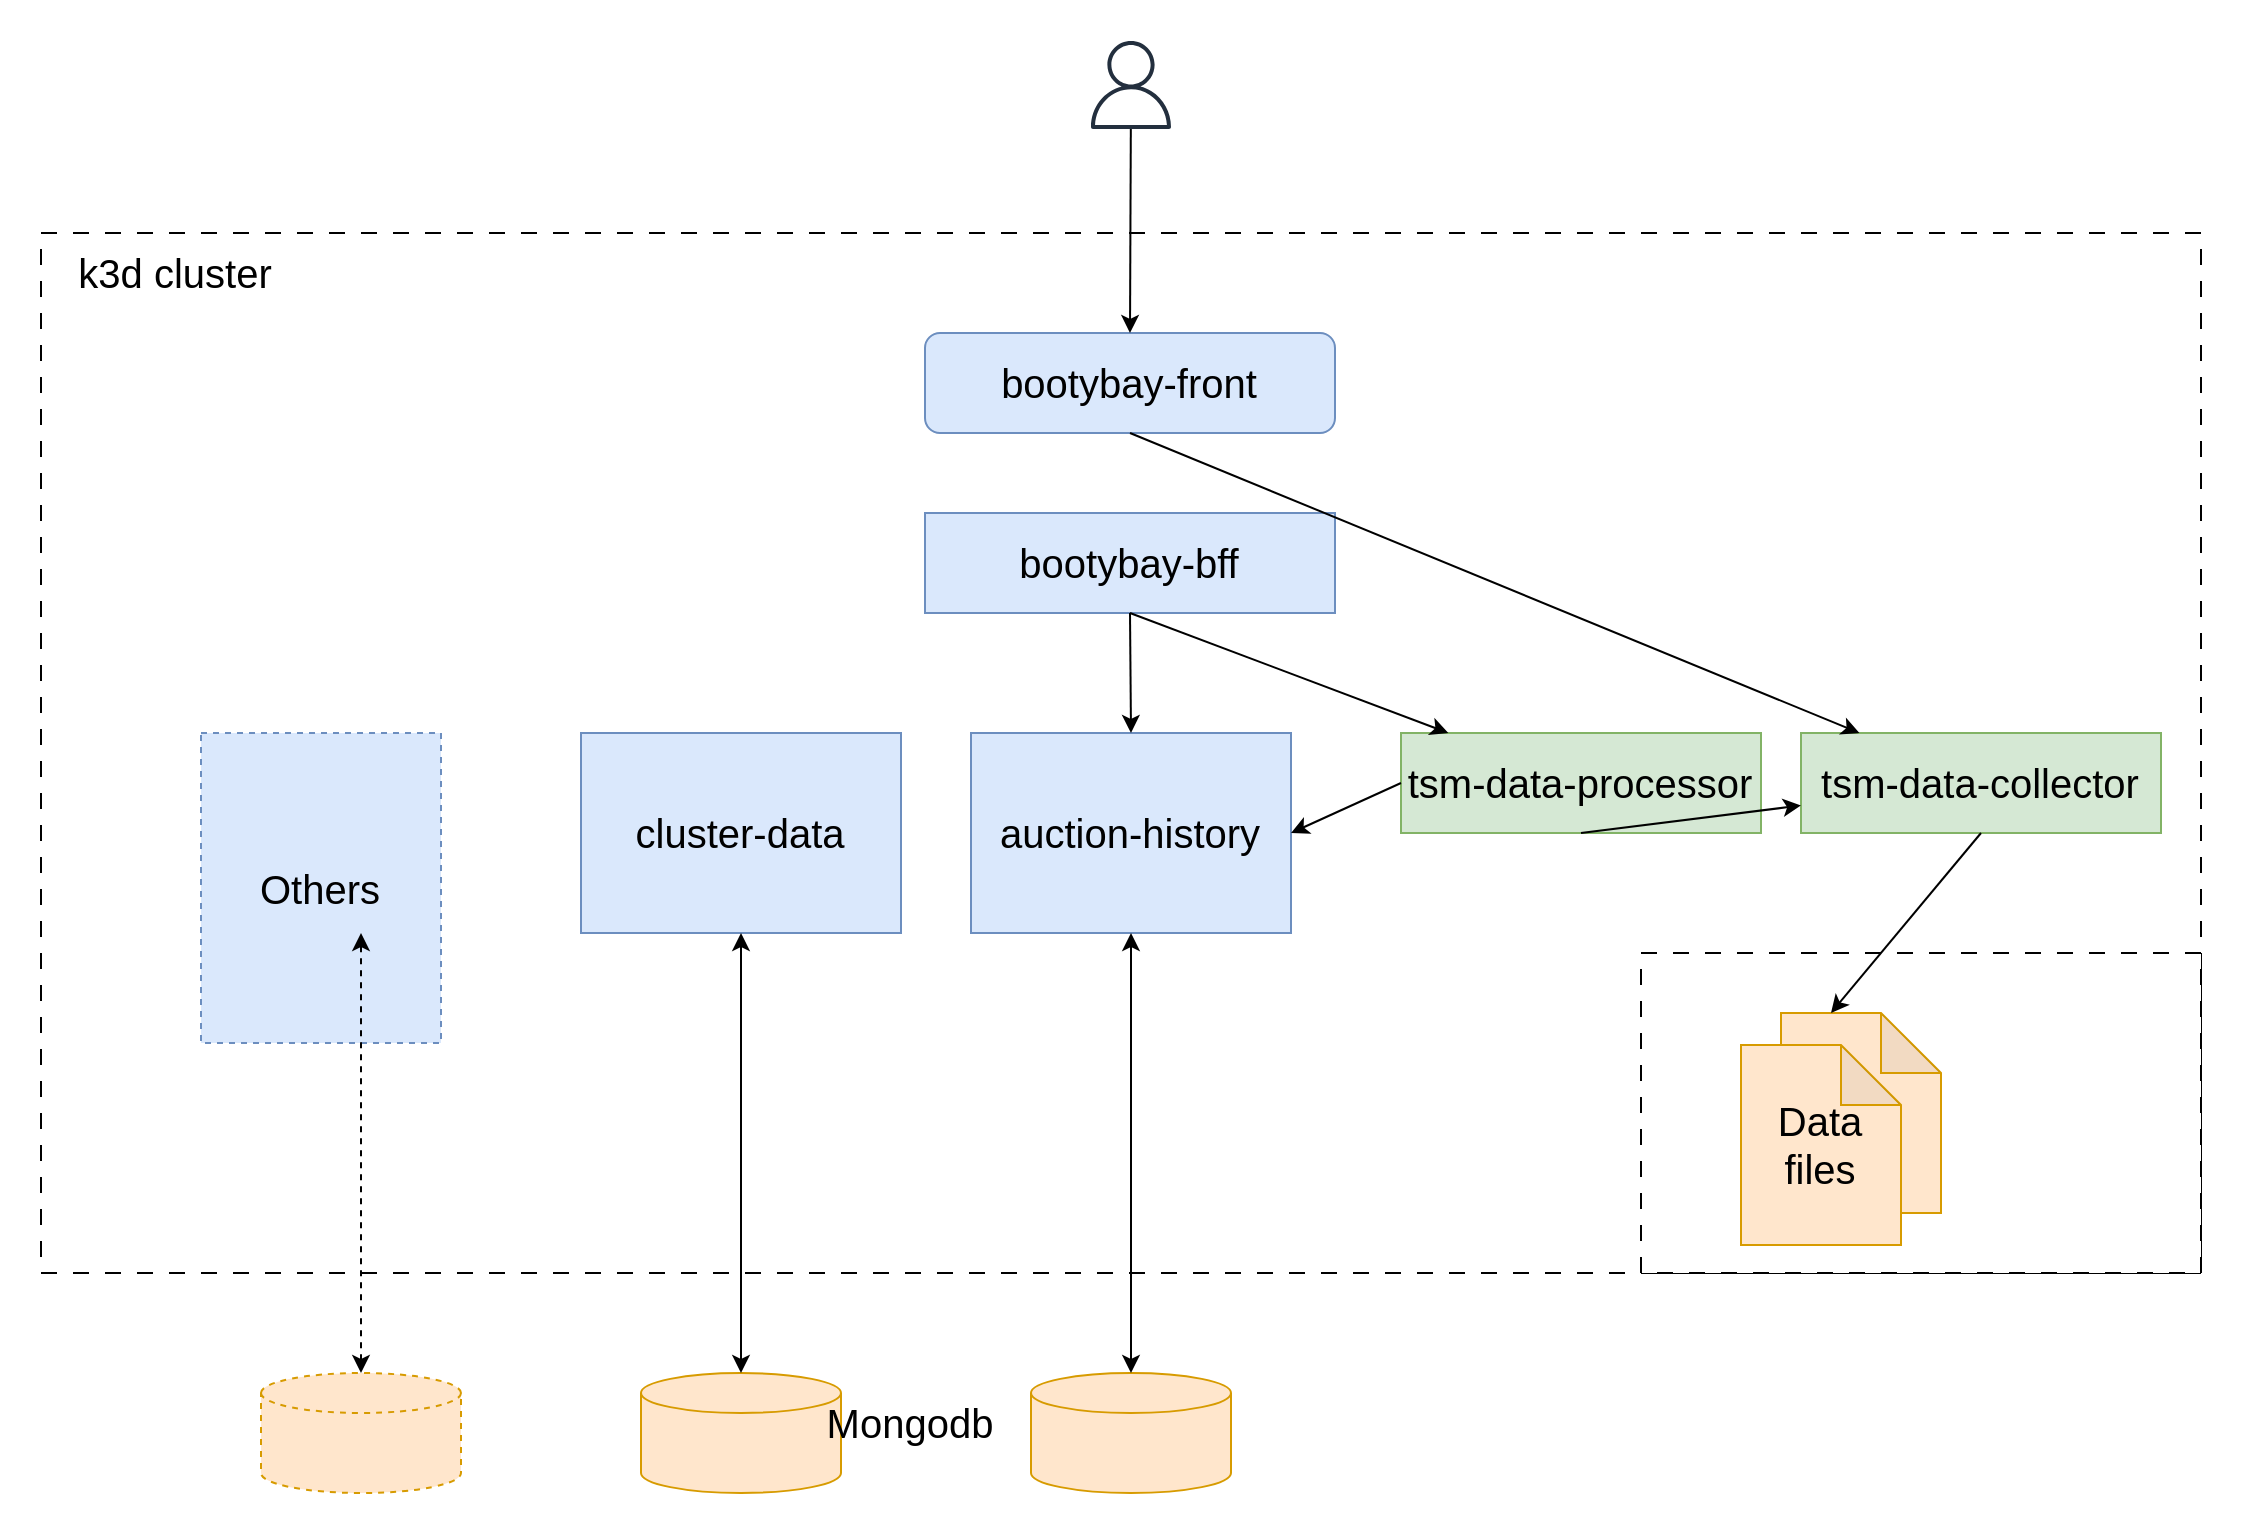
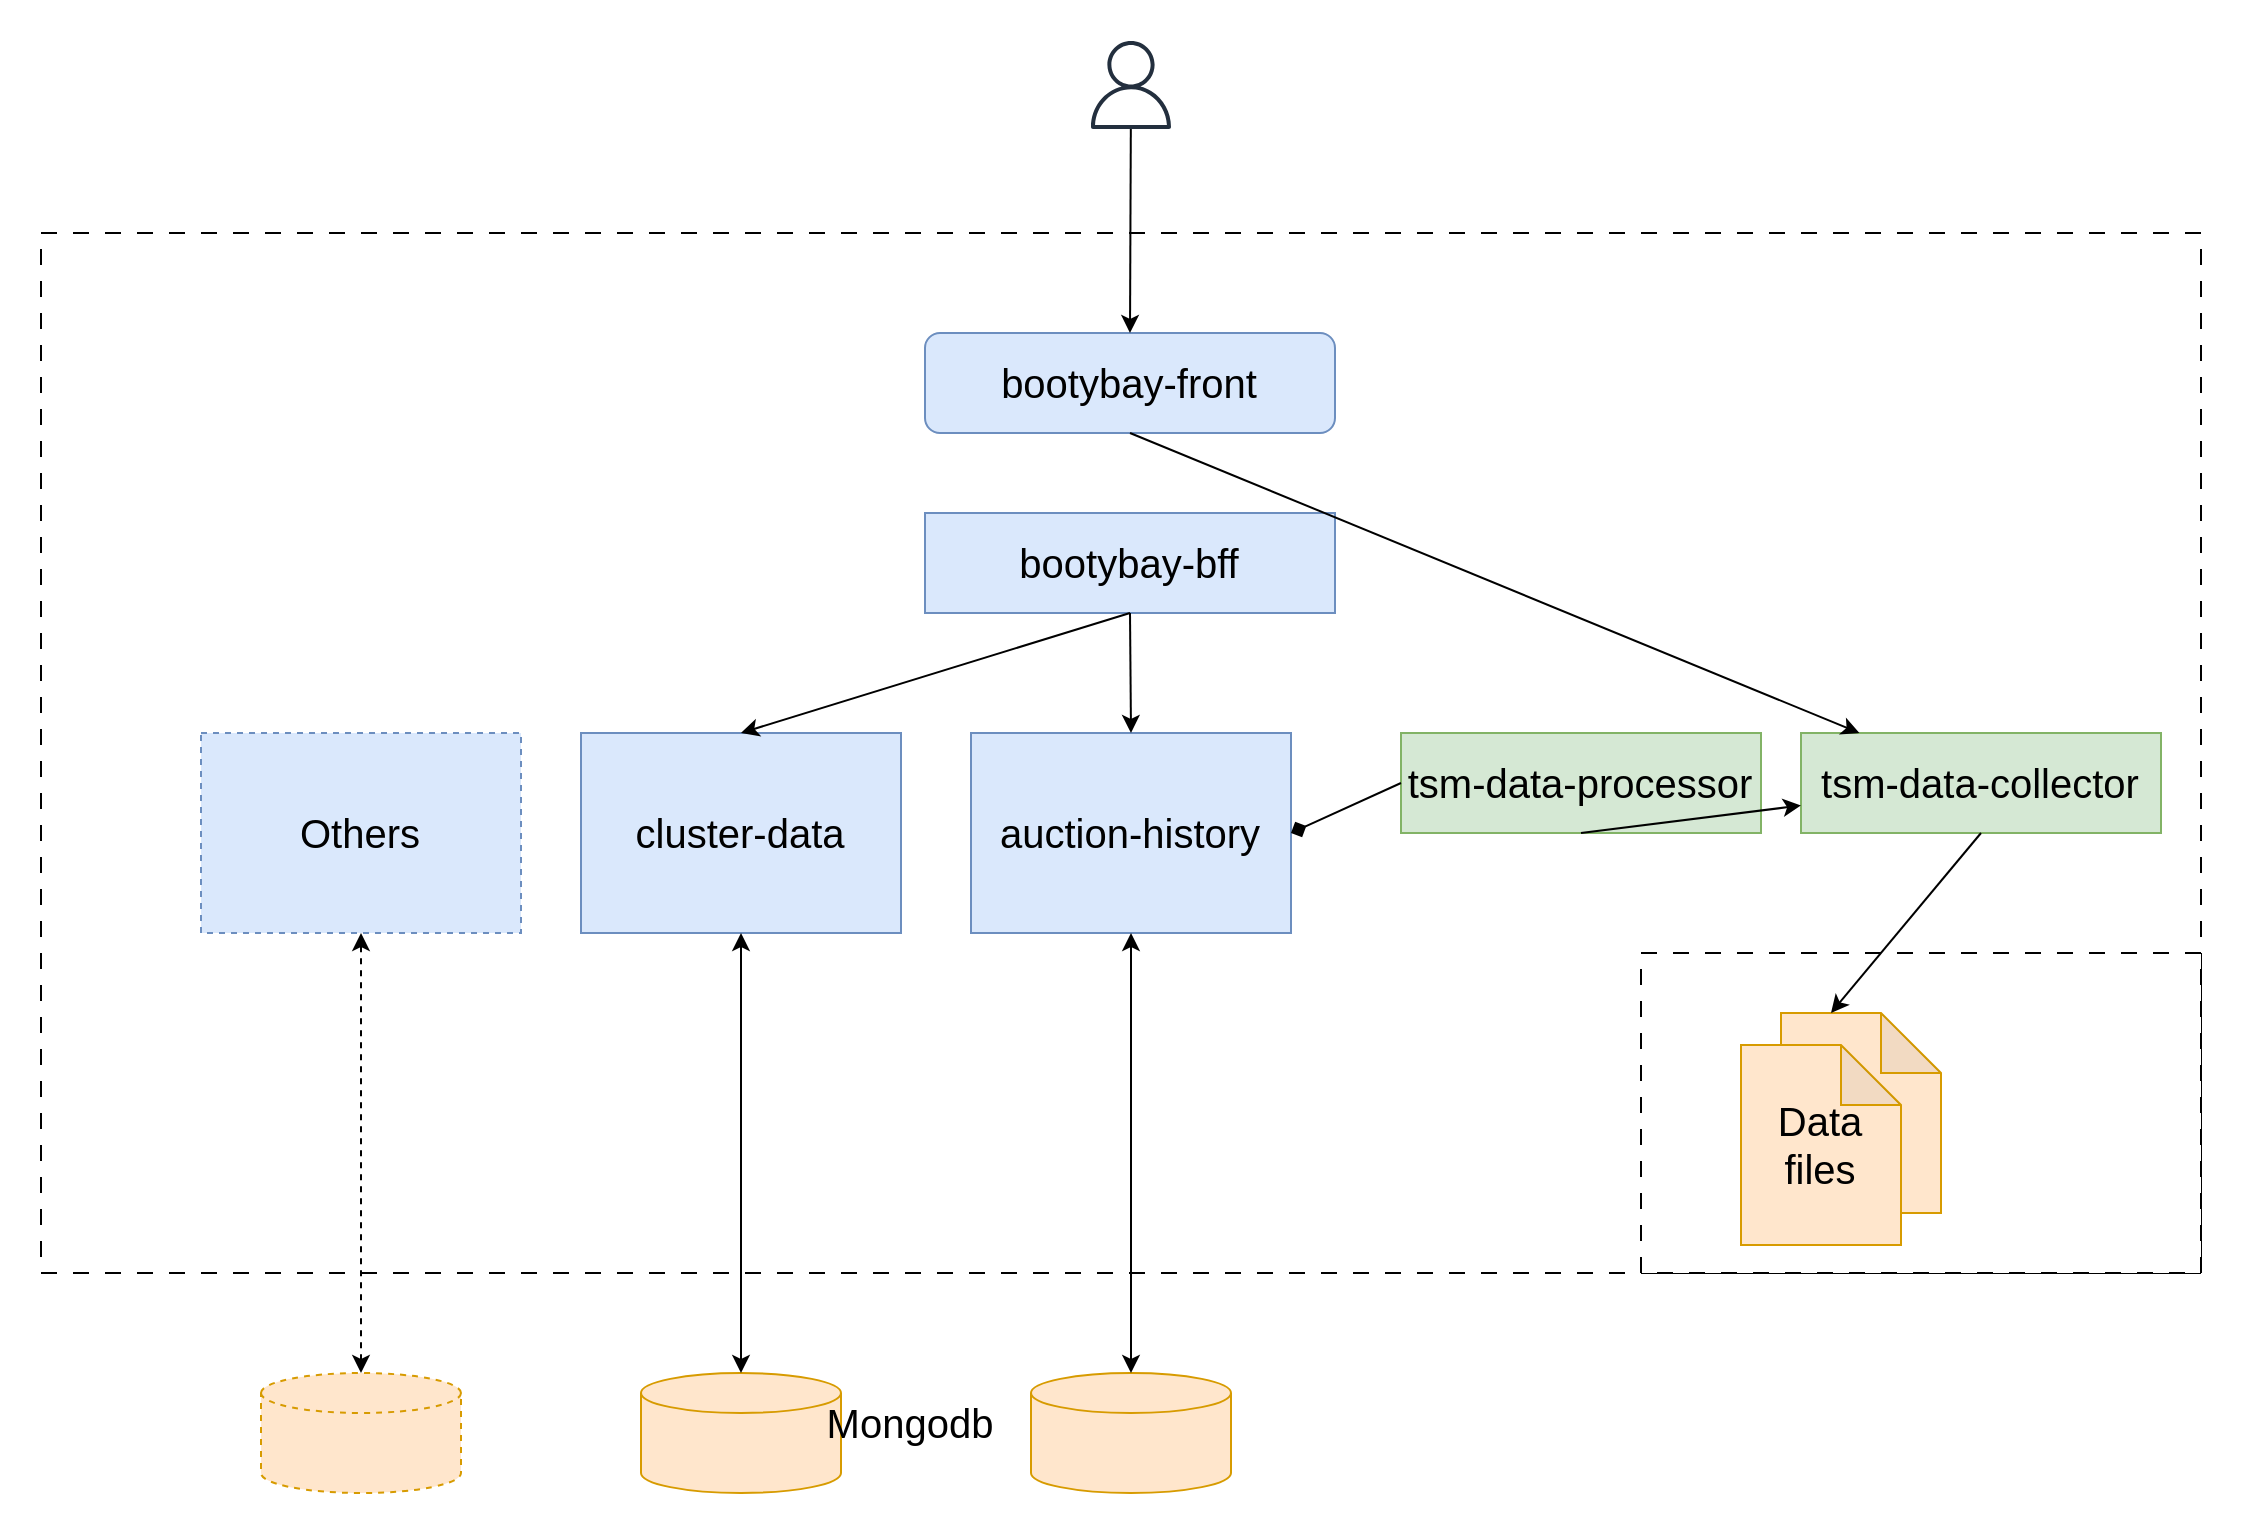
node "k3d cluster": removed
edge "bootybay-bff" -> "tsm-data-processor": now "bootybay-bff" -> "cluster-data"
edge "tsm-data-processor" -> "auction-history": arrowhead classic -> diamond
node "Others": size 240x310 -> 320x200
